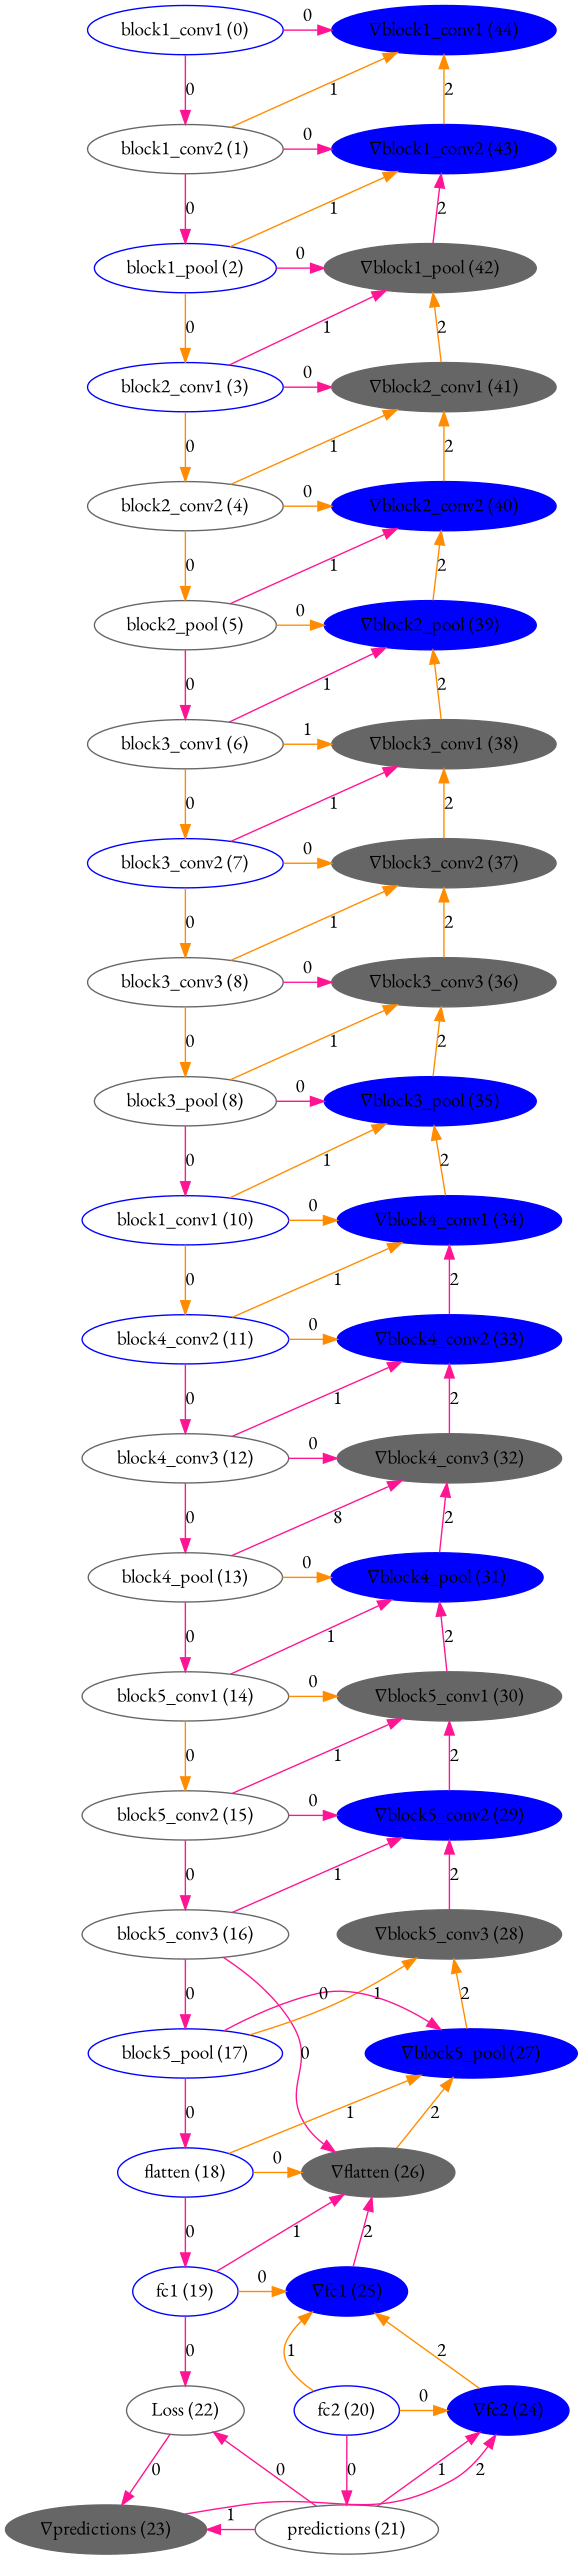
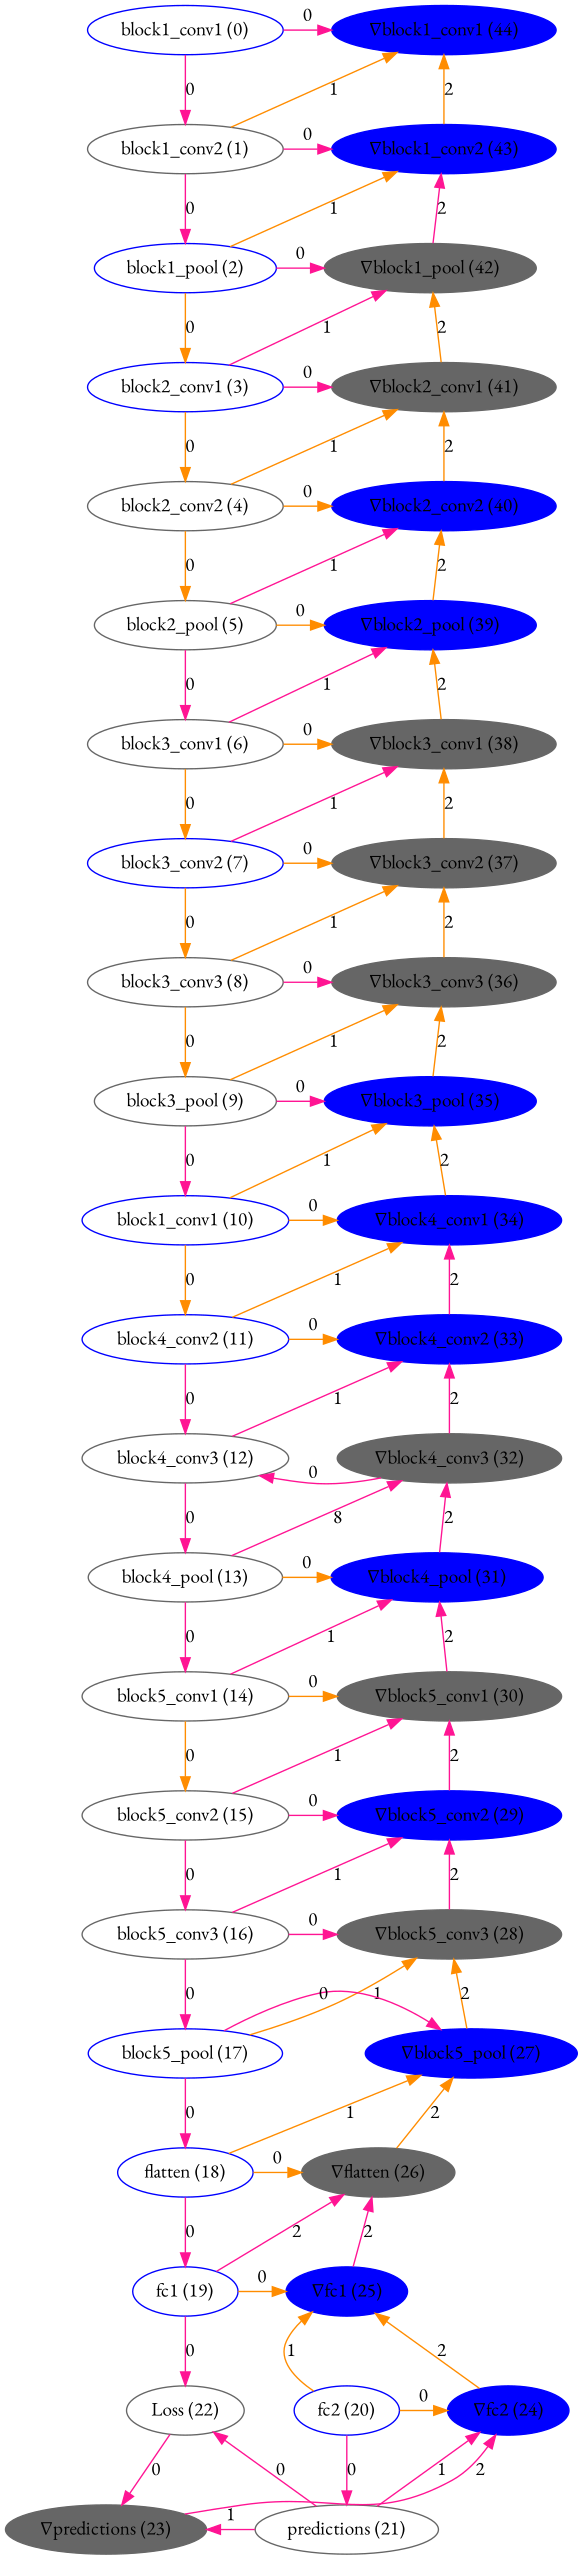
edge "block3_conv1 (6)" -> "∇block3_conv1 (38)": label "1" -> "0"
node "block3_pool (8)": label "block3_pool (8)" -> "block3_pool (9)"
edge "block4_conv3 (12)" -> "∇block4_conv3 (32)": reversed
edge "block5_conv3 (16)" -> "∇flatten (26)": now "block5_conv3 (16)" -> "∇block5_conv3 (28)"
edge "fc1 (19)" -> "∇flatten (26)": label "1" -> "2"
